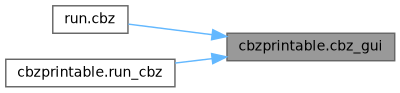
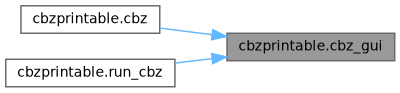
node "run.cbz": label "run.cbz" -> "cbzprintable.cbz"
